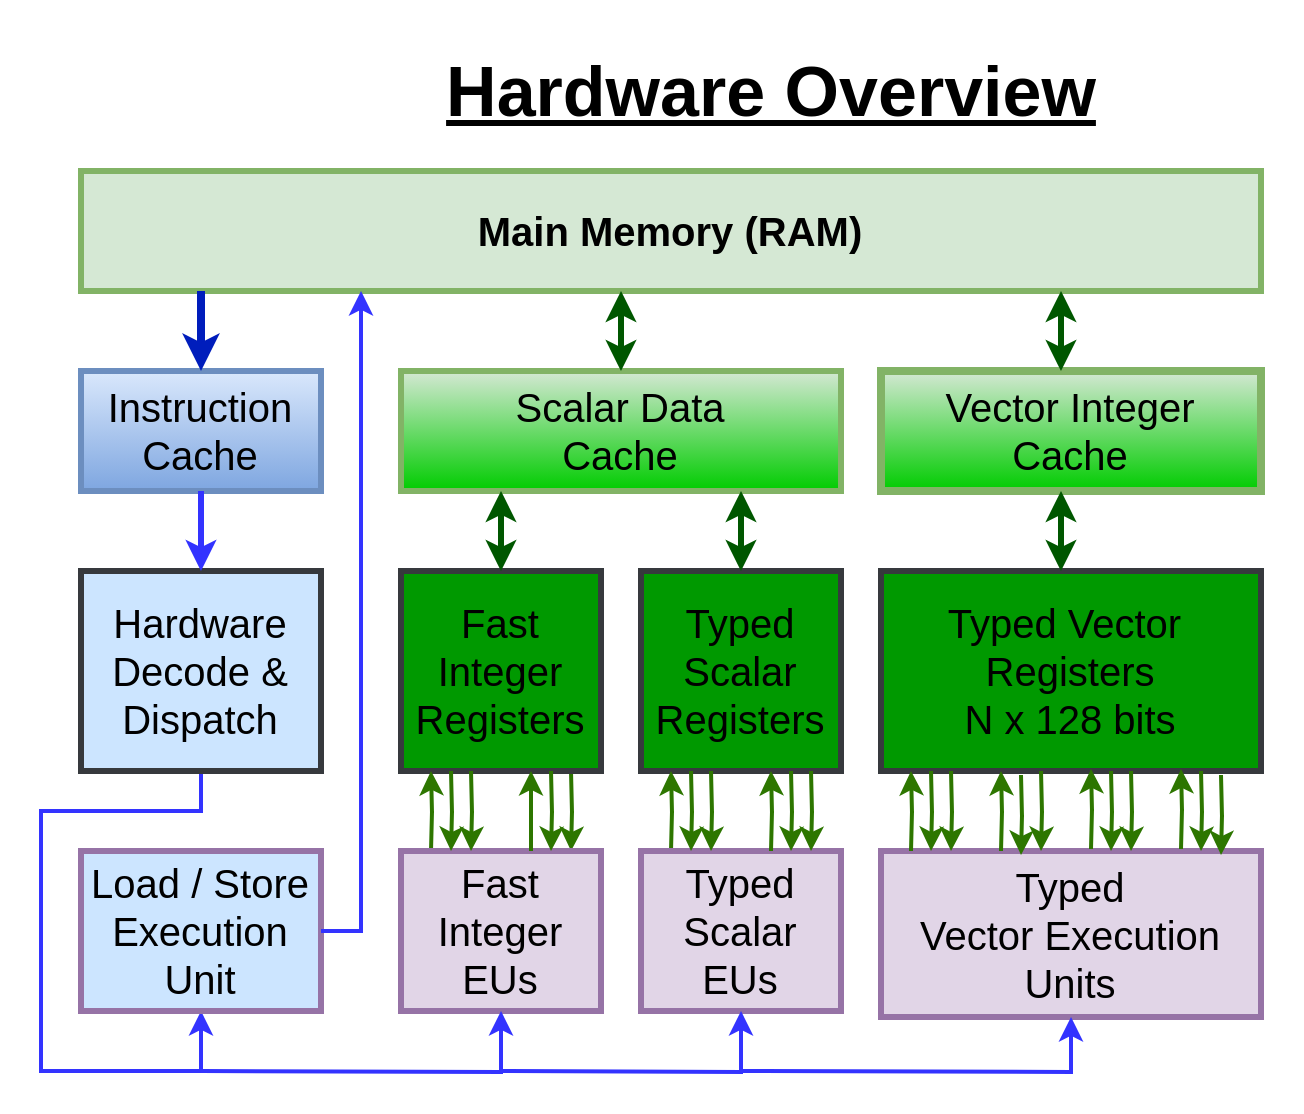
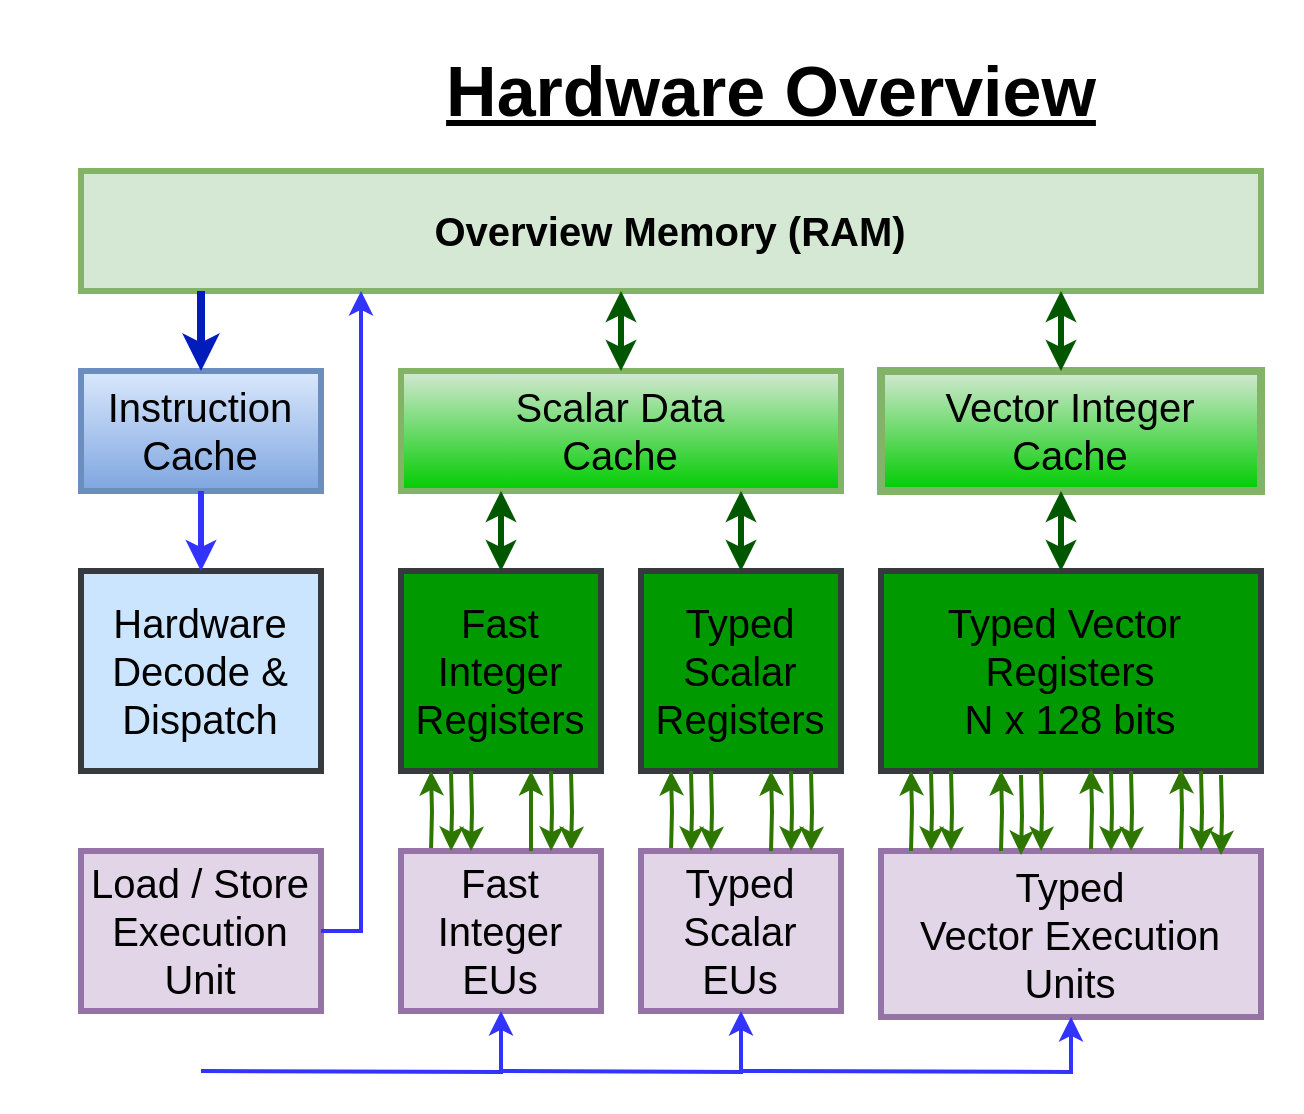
node "Main Memory (RAM)": label "Main Memory (RAM)" -> "Overview Memory (RAM)"
node "Load / Store Execution Unit": fillcolor #cce5ff -> #e1d5e7
edge "Hardware Decode & Dispatch" -> "Load / Store Execution Unit": removed
